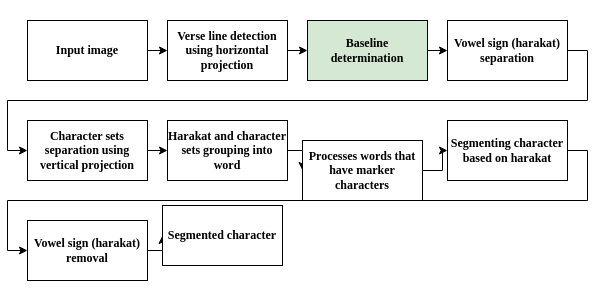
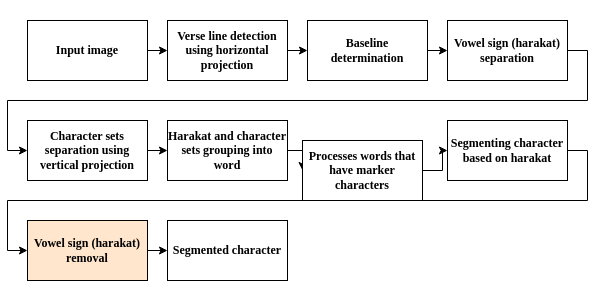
node "Baseline determination": fillcolor #d5e8d4 -> #ffffff
node "Segmented character": moved (223, 236) -> (228, 251)
node "Vowel sign (harakat) removal": fillcolor #ffffff -> #ffe6cc
